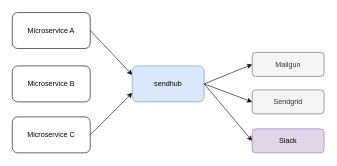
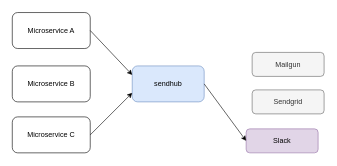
edge "sendhub" -> "Mailgun": removed
edge "sendhub" -> "Sendgrid": removed
node "Slack": moved (288, 141) -> (282, 141)
